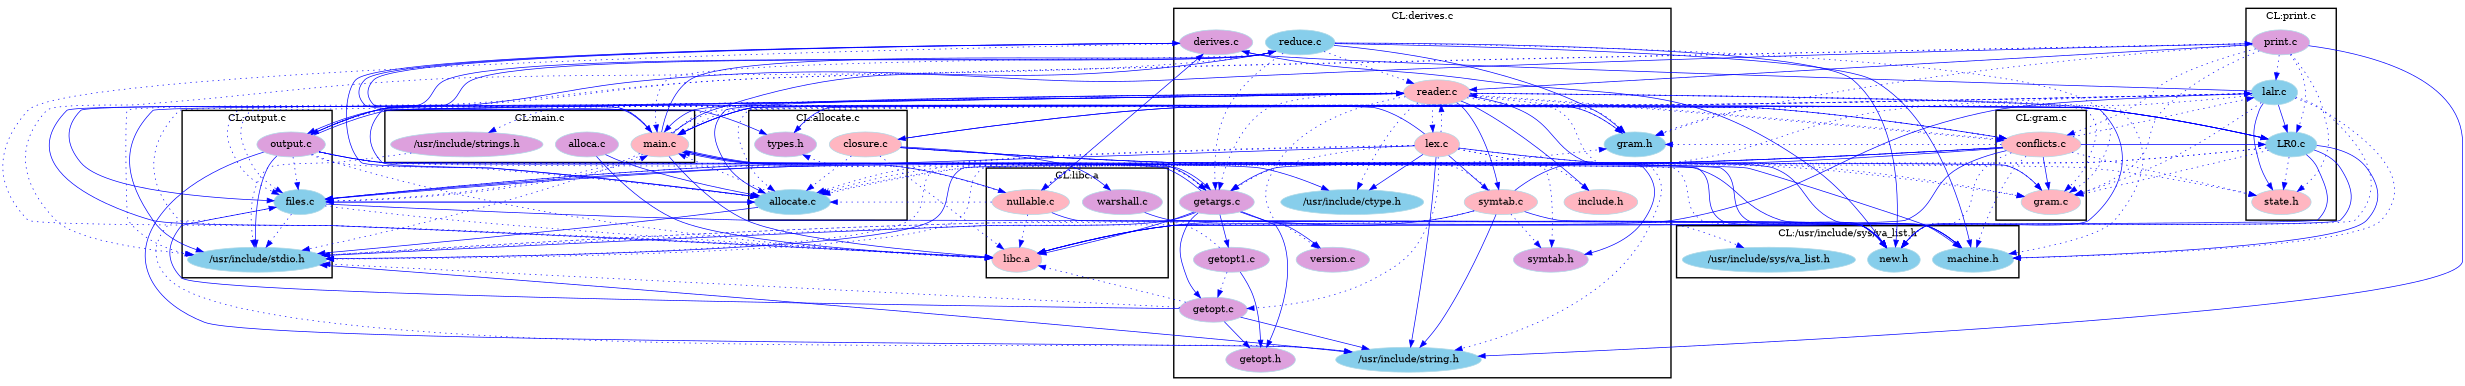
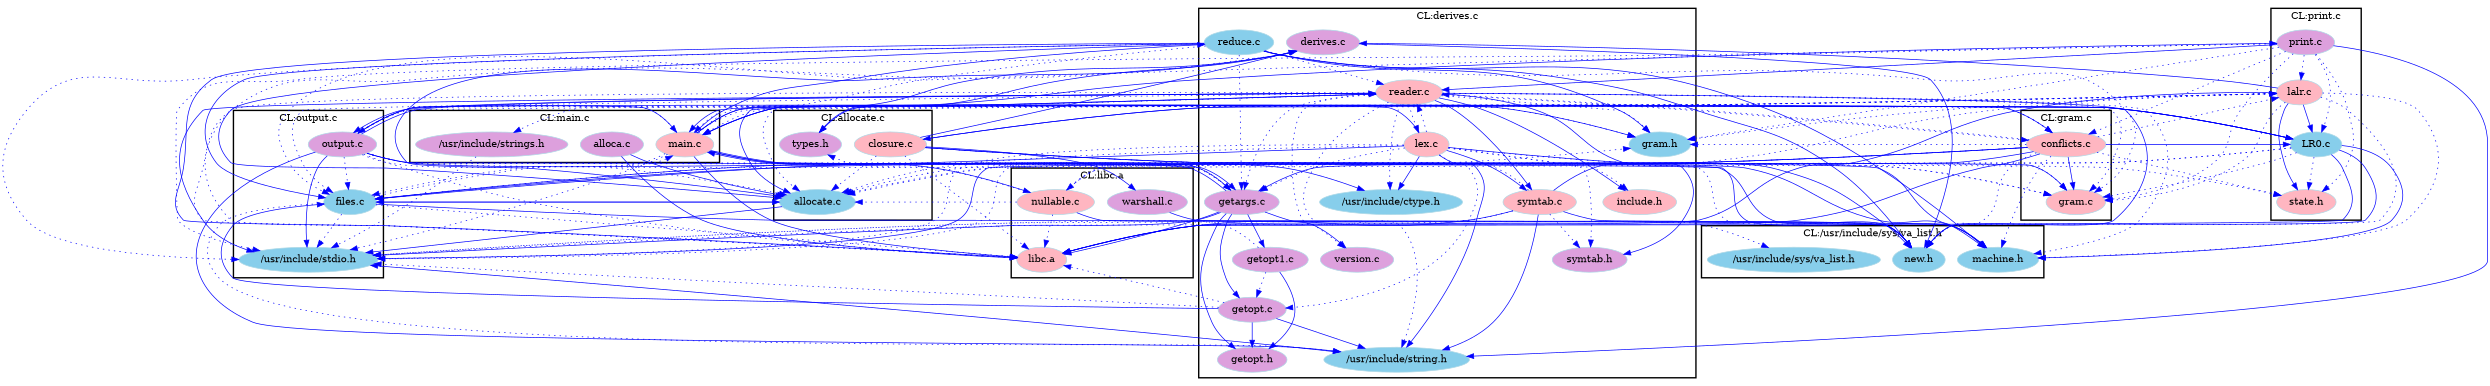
node "lalr.c": fillcolor skyblue -> lightpink
edge "nullable.c" -> "derives.c": now "closure.c" -> "derives.c"
edge "allocate.c" -> "main.c": removed
